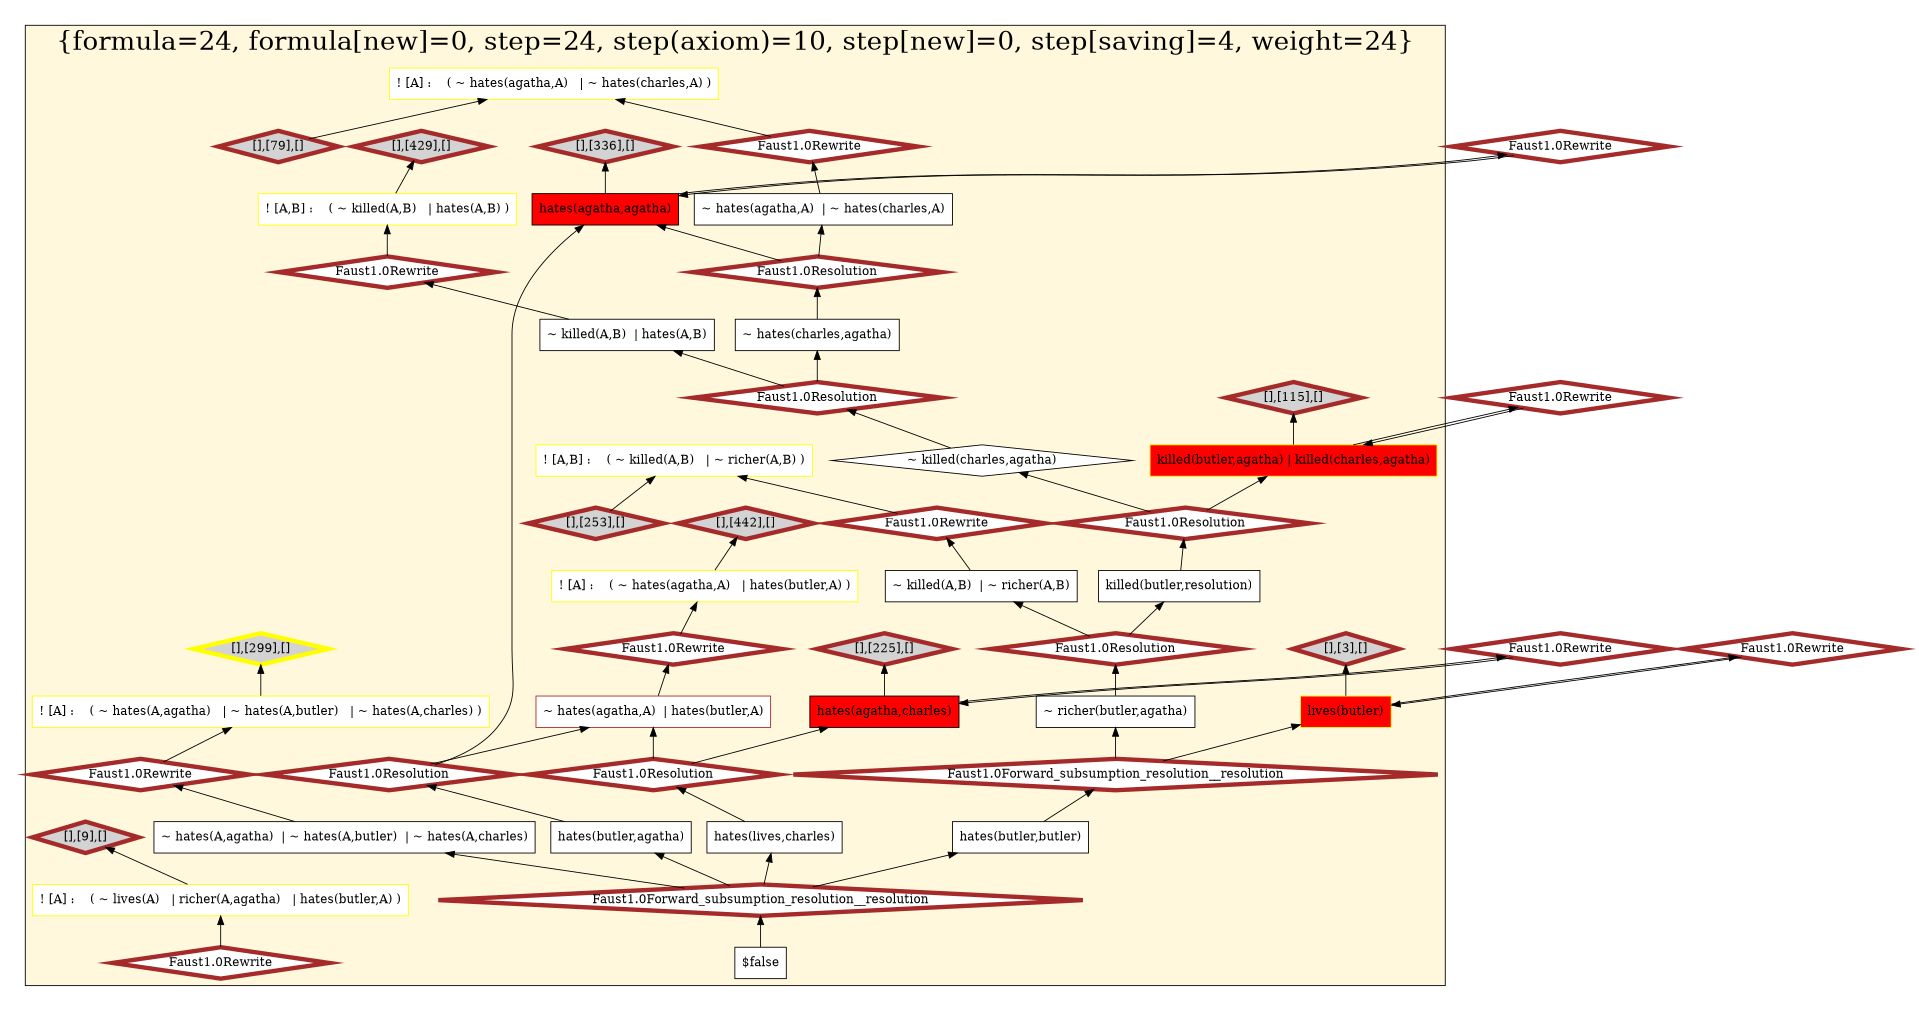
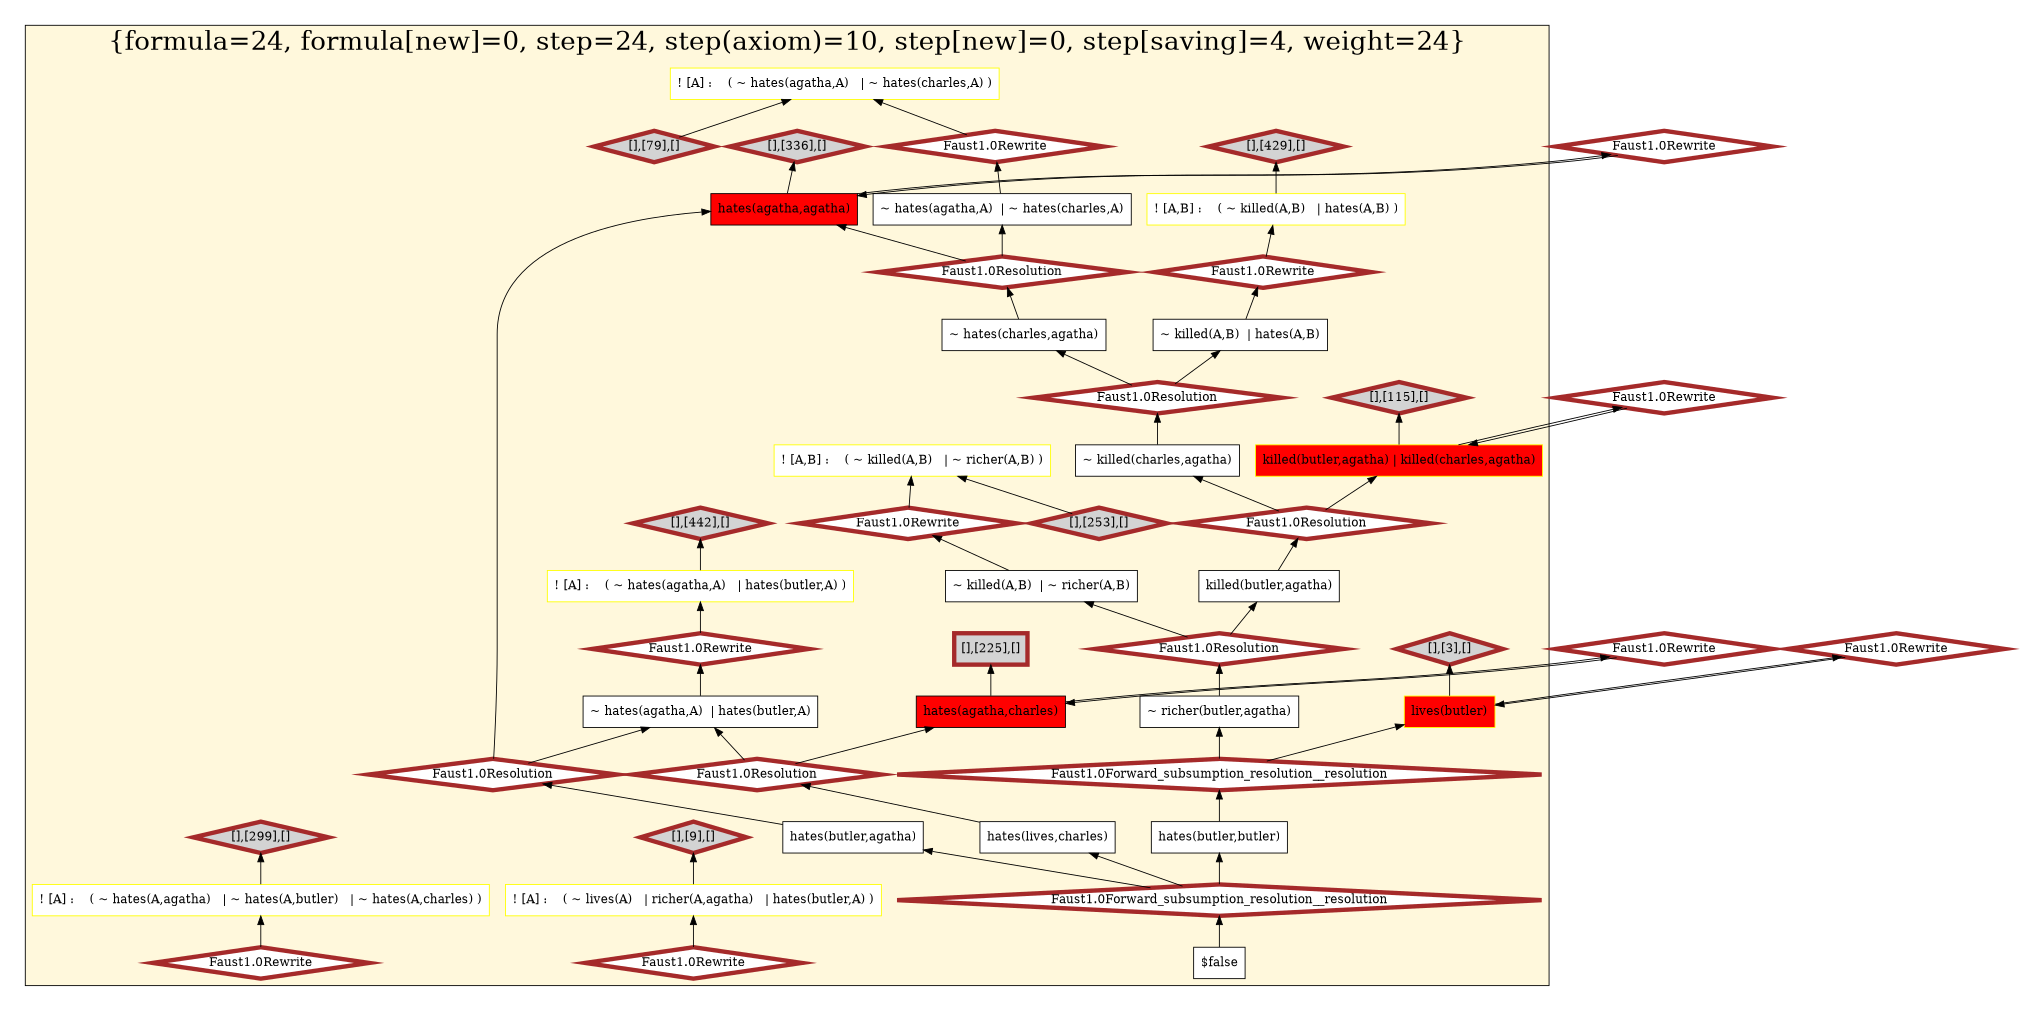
node "~ killed(charles,agatha)": shape diamond -> box
node "killed(butler,resolution)": label "killed(butler,resolution)" -> "killed(butler,agatha)"
node "[],[299],[]": color yellow -> brown
node "[],[225],[]": shape diamond -> box
node "~ hates(agatha,A)  | hates(butler,A)": color brown -> black
node "~ hates(A,agatha)  | ~ hates(A,butler)  | ~ hates(A,charles)": removed
